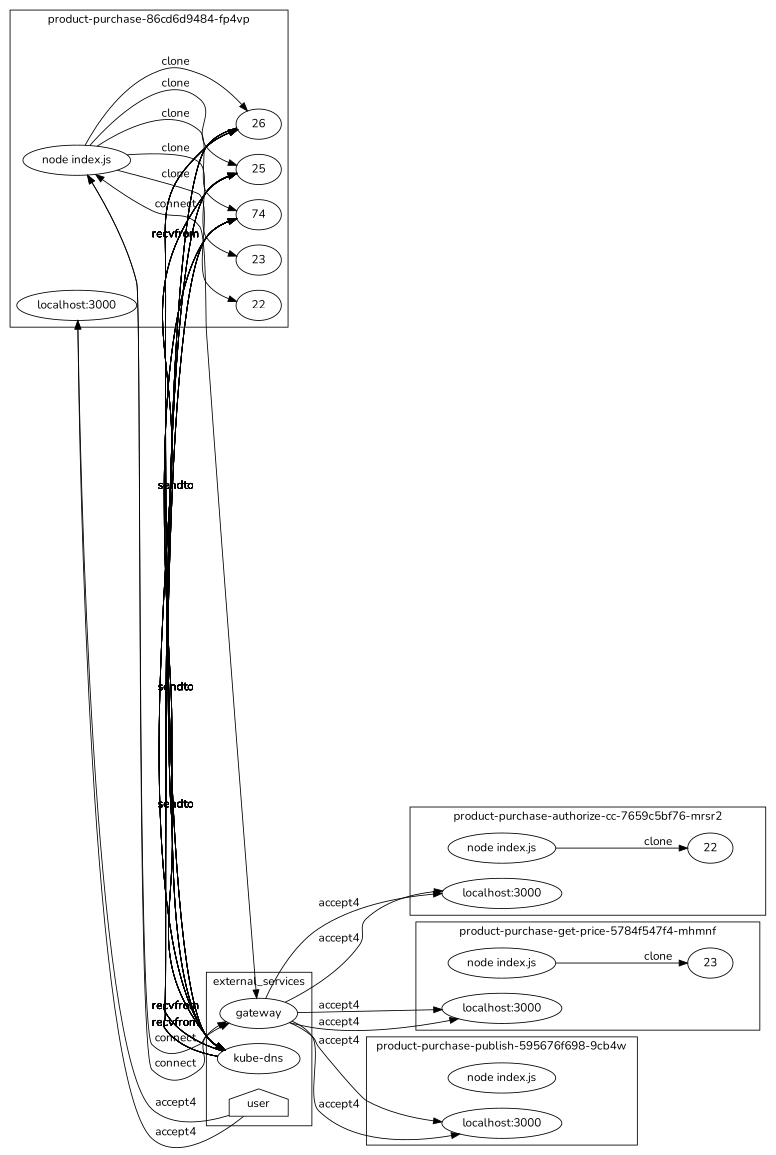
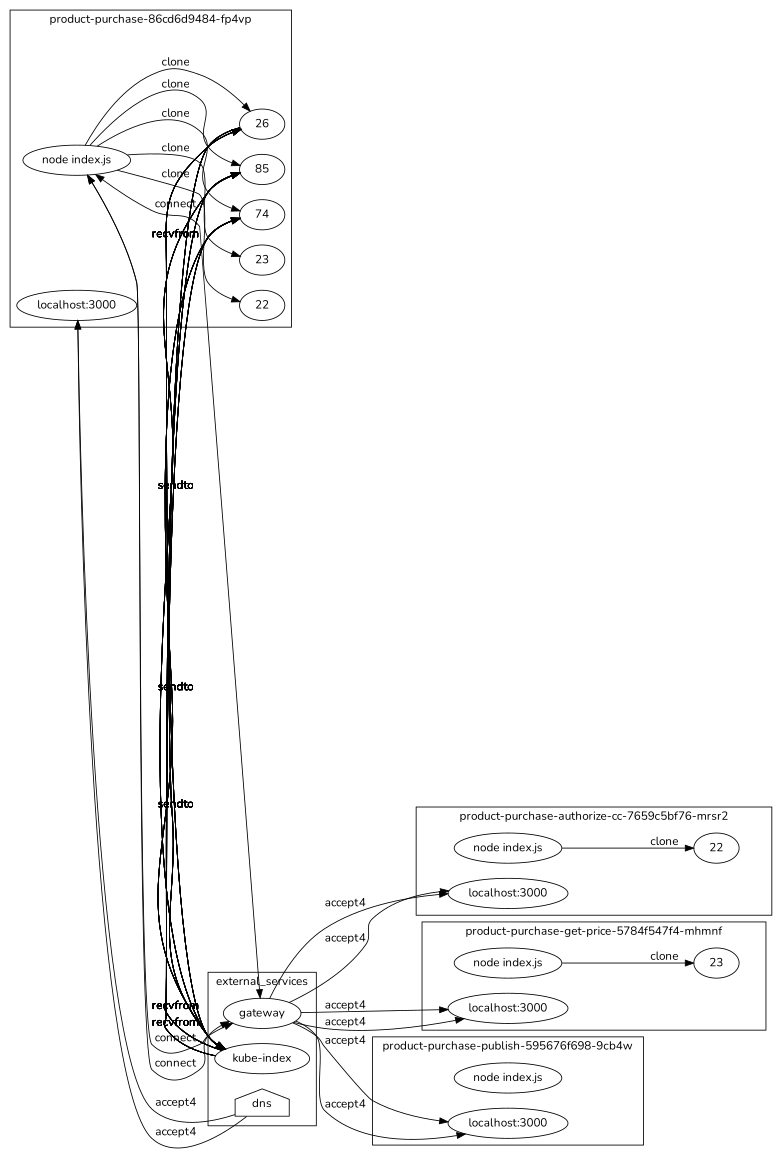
node "25": label "25" -> "85"
node "kube-dns": label "kube-dns" -> "kube-index"
node "user": label "user" -> "dns"
